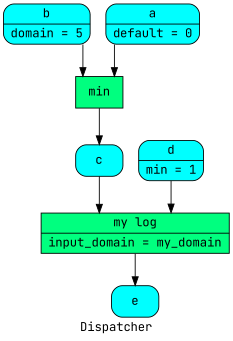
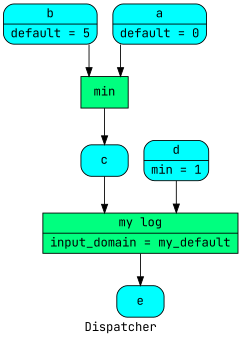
node "b": text "domain = 5" -> "default = 5"
node "my log": text "input_domain = my_domain" -> "input_domain = my_default"
